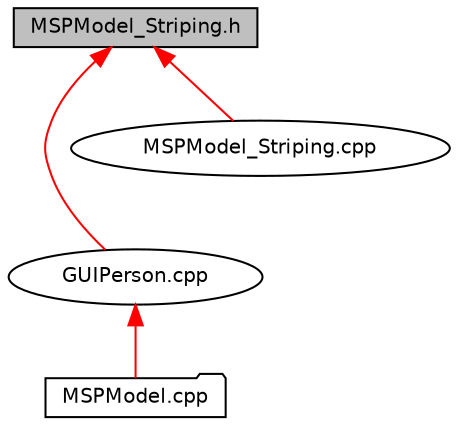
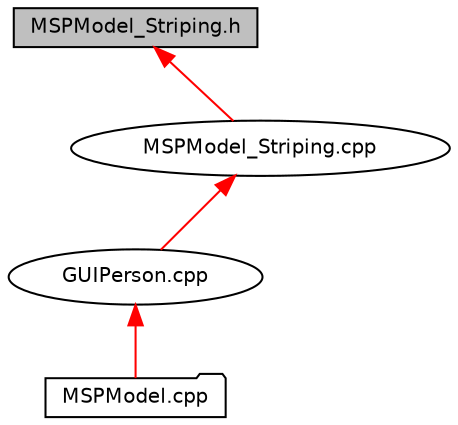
edge "GUIPerson.cpp" -> "MSPModel_Striping.h": now "GUIPerson.cpp" -> "MSPModel_Striping.cpp"
